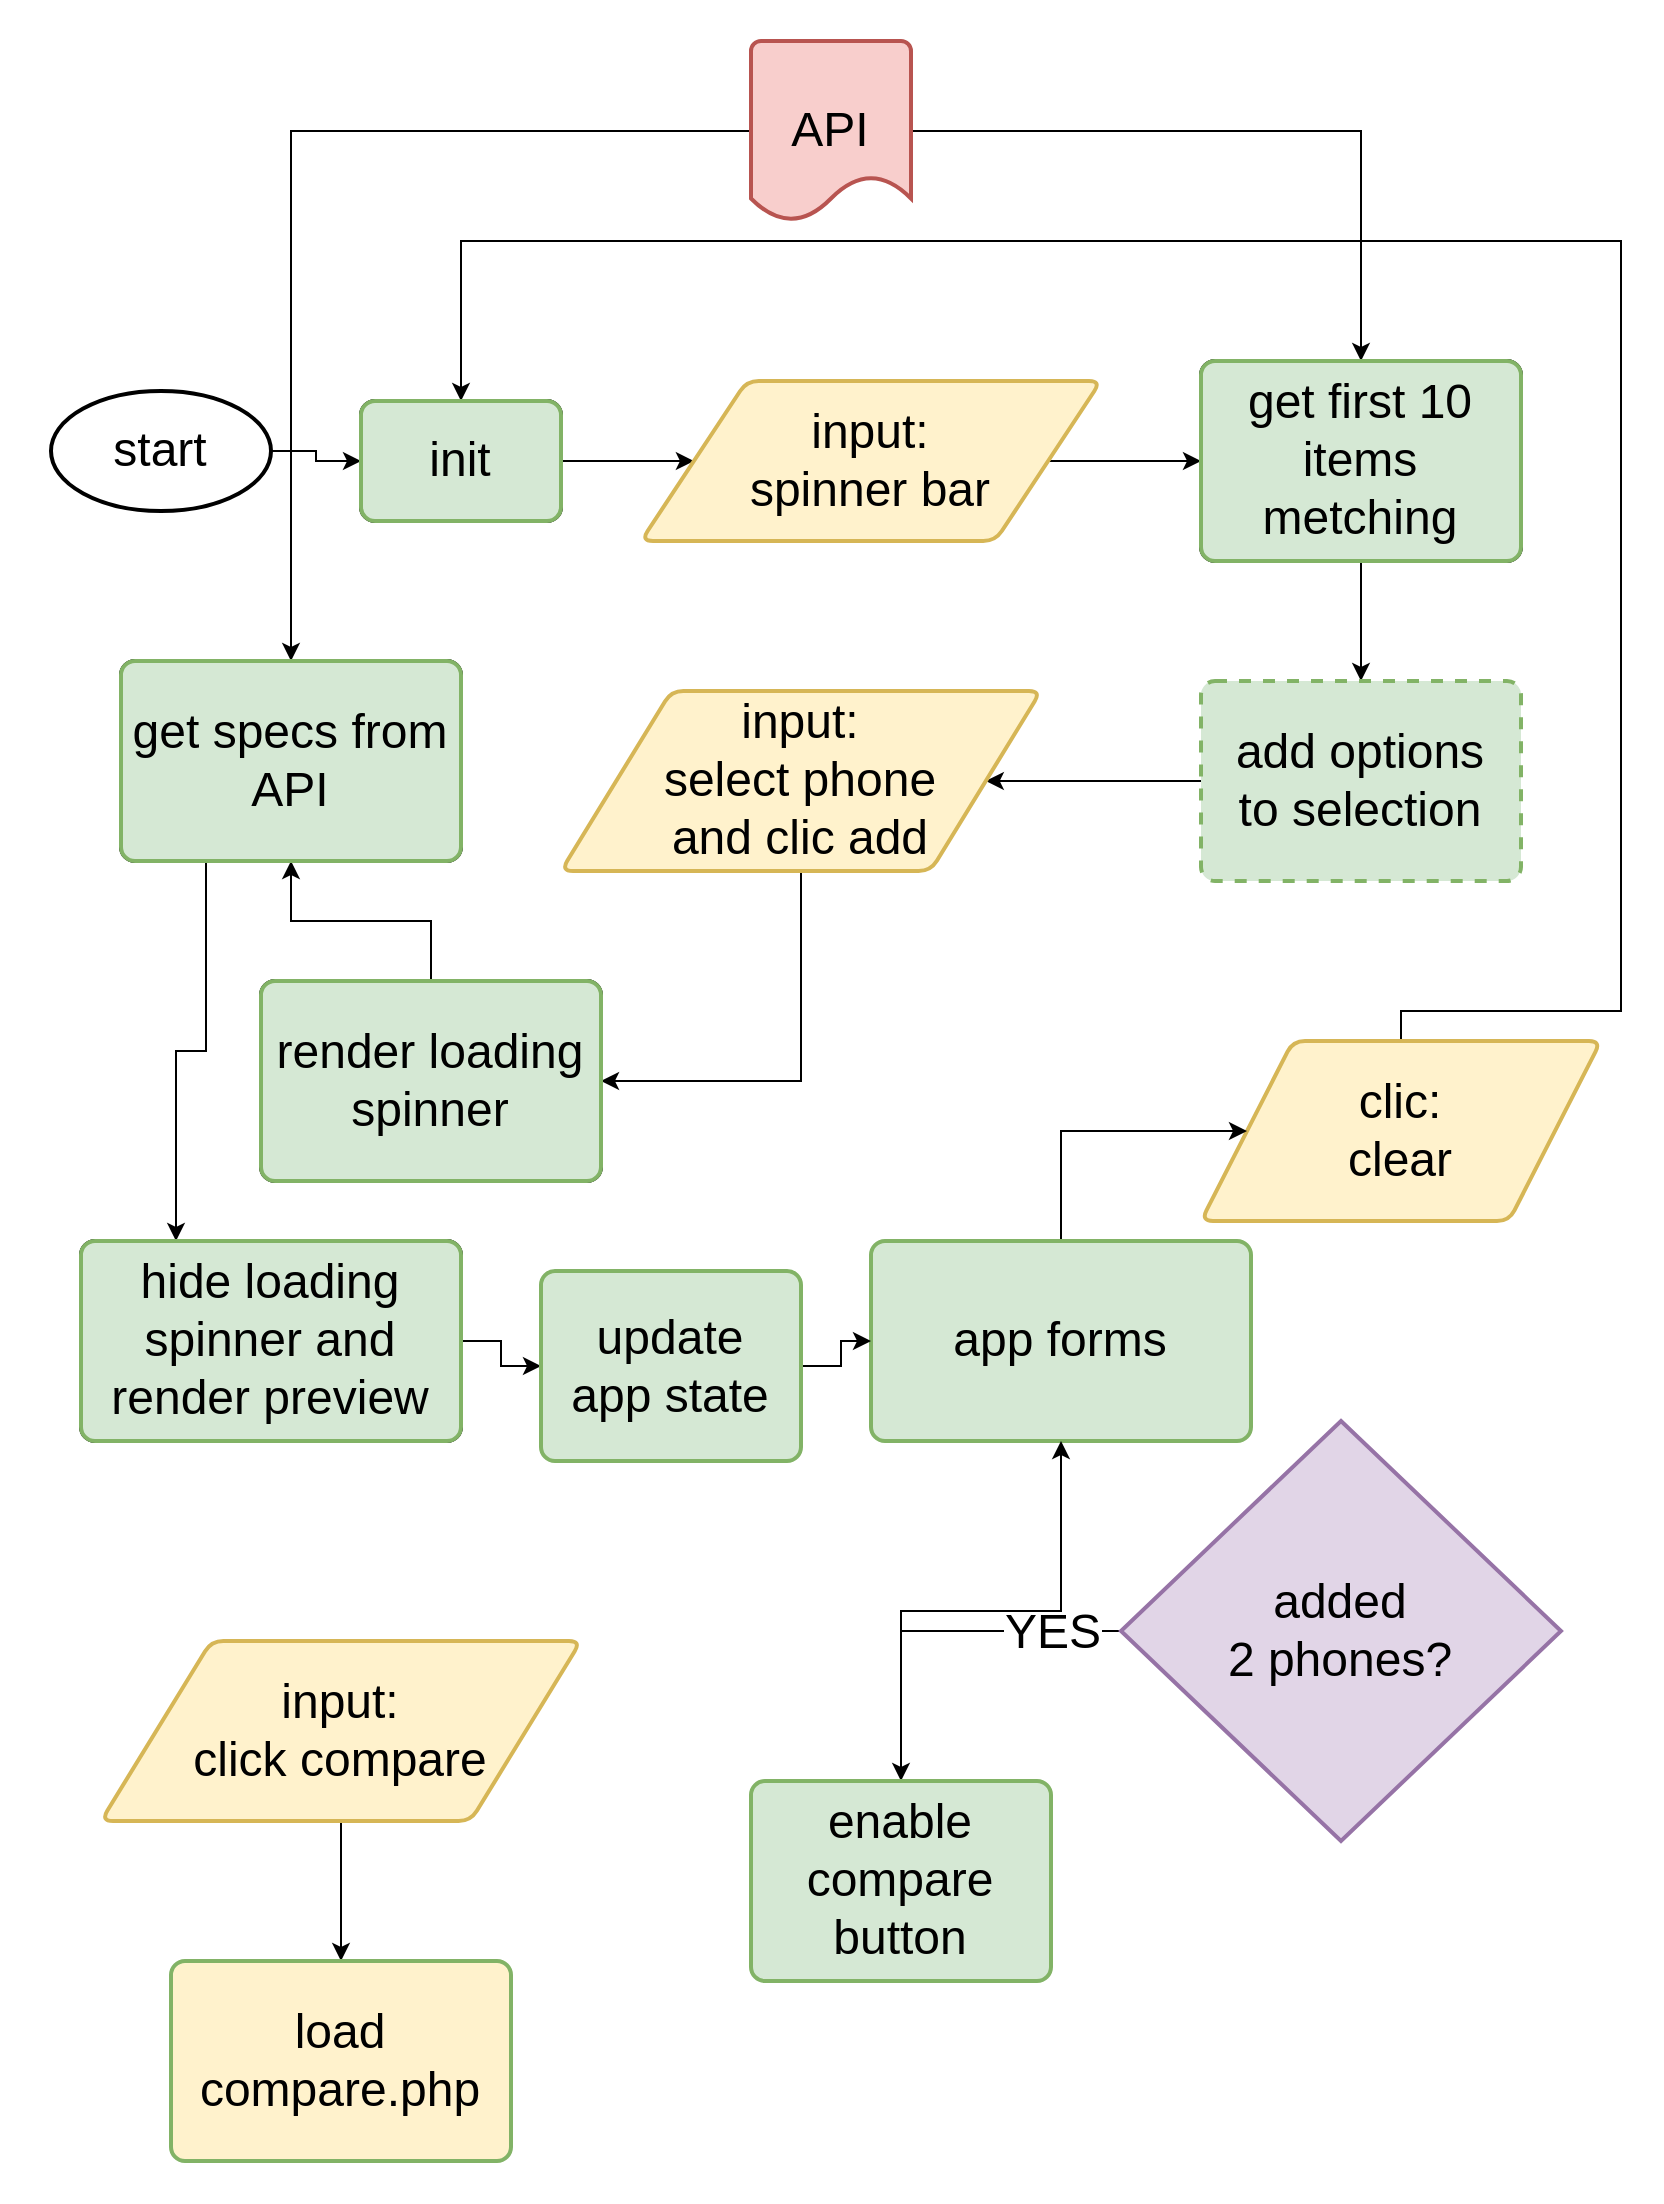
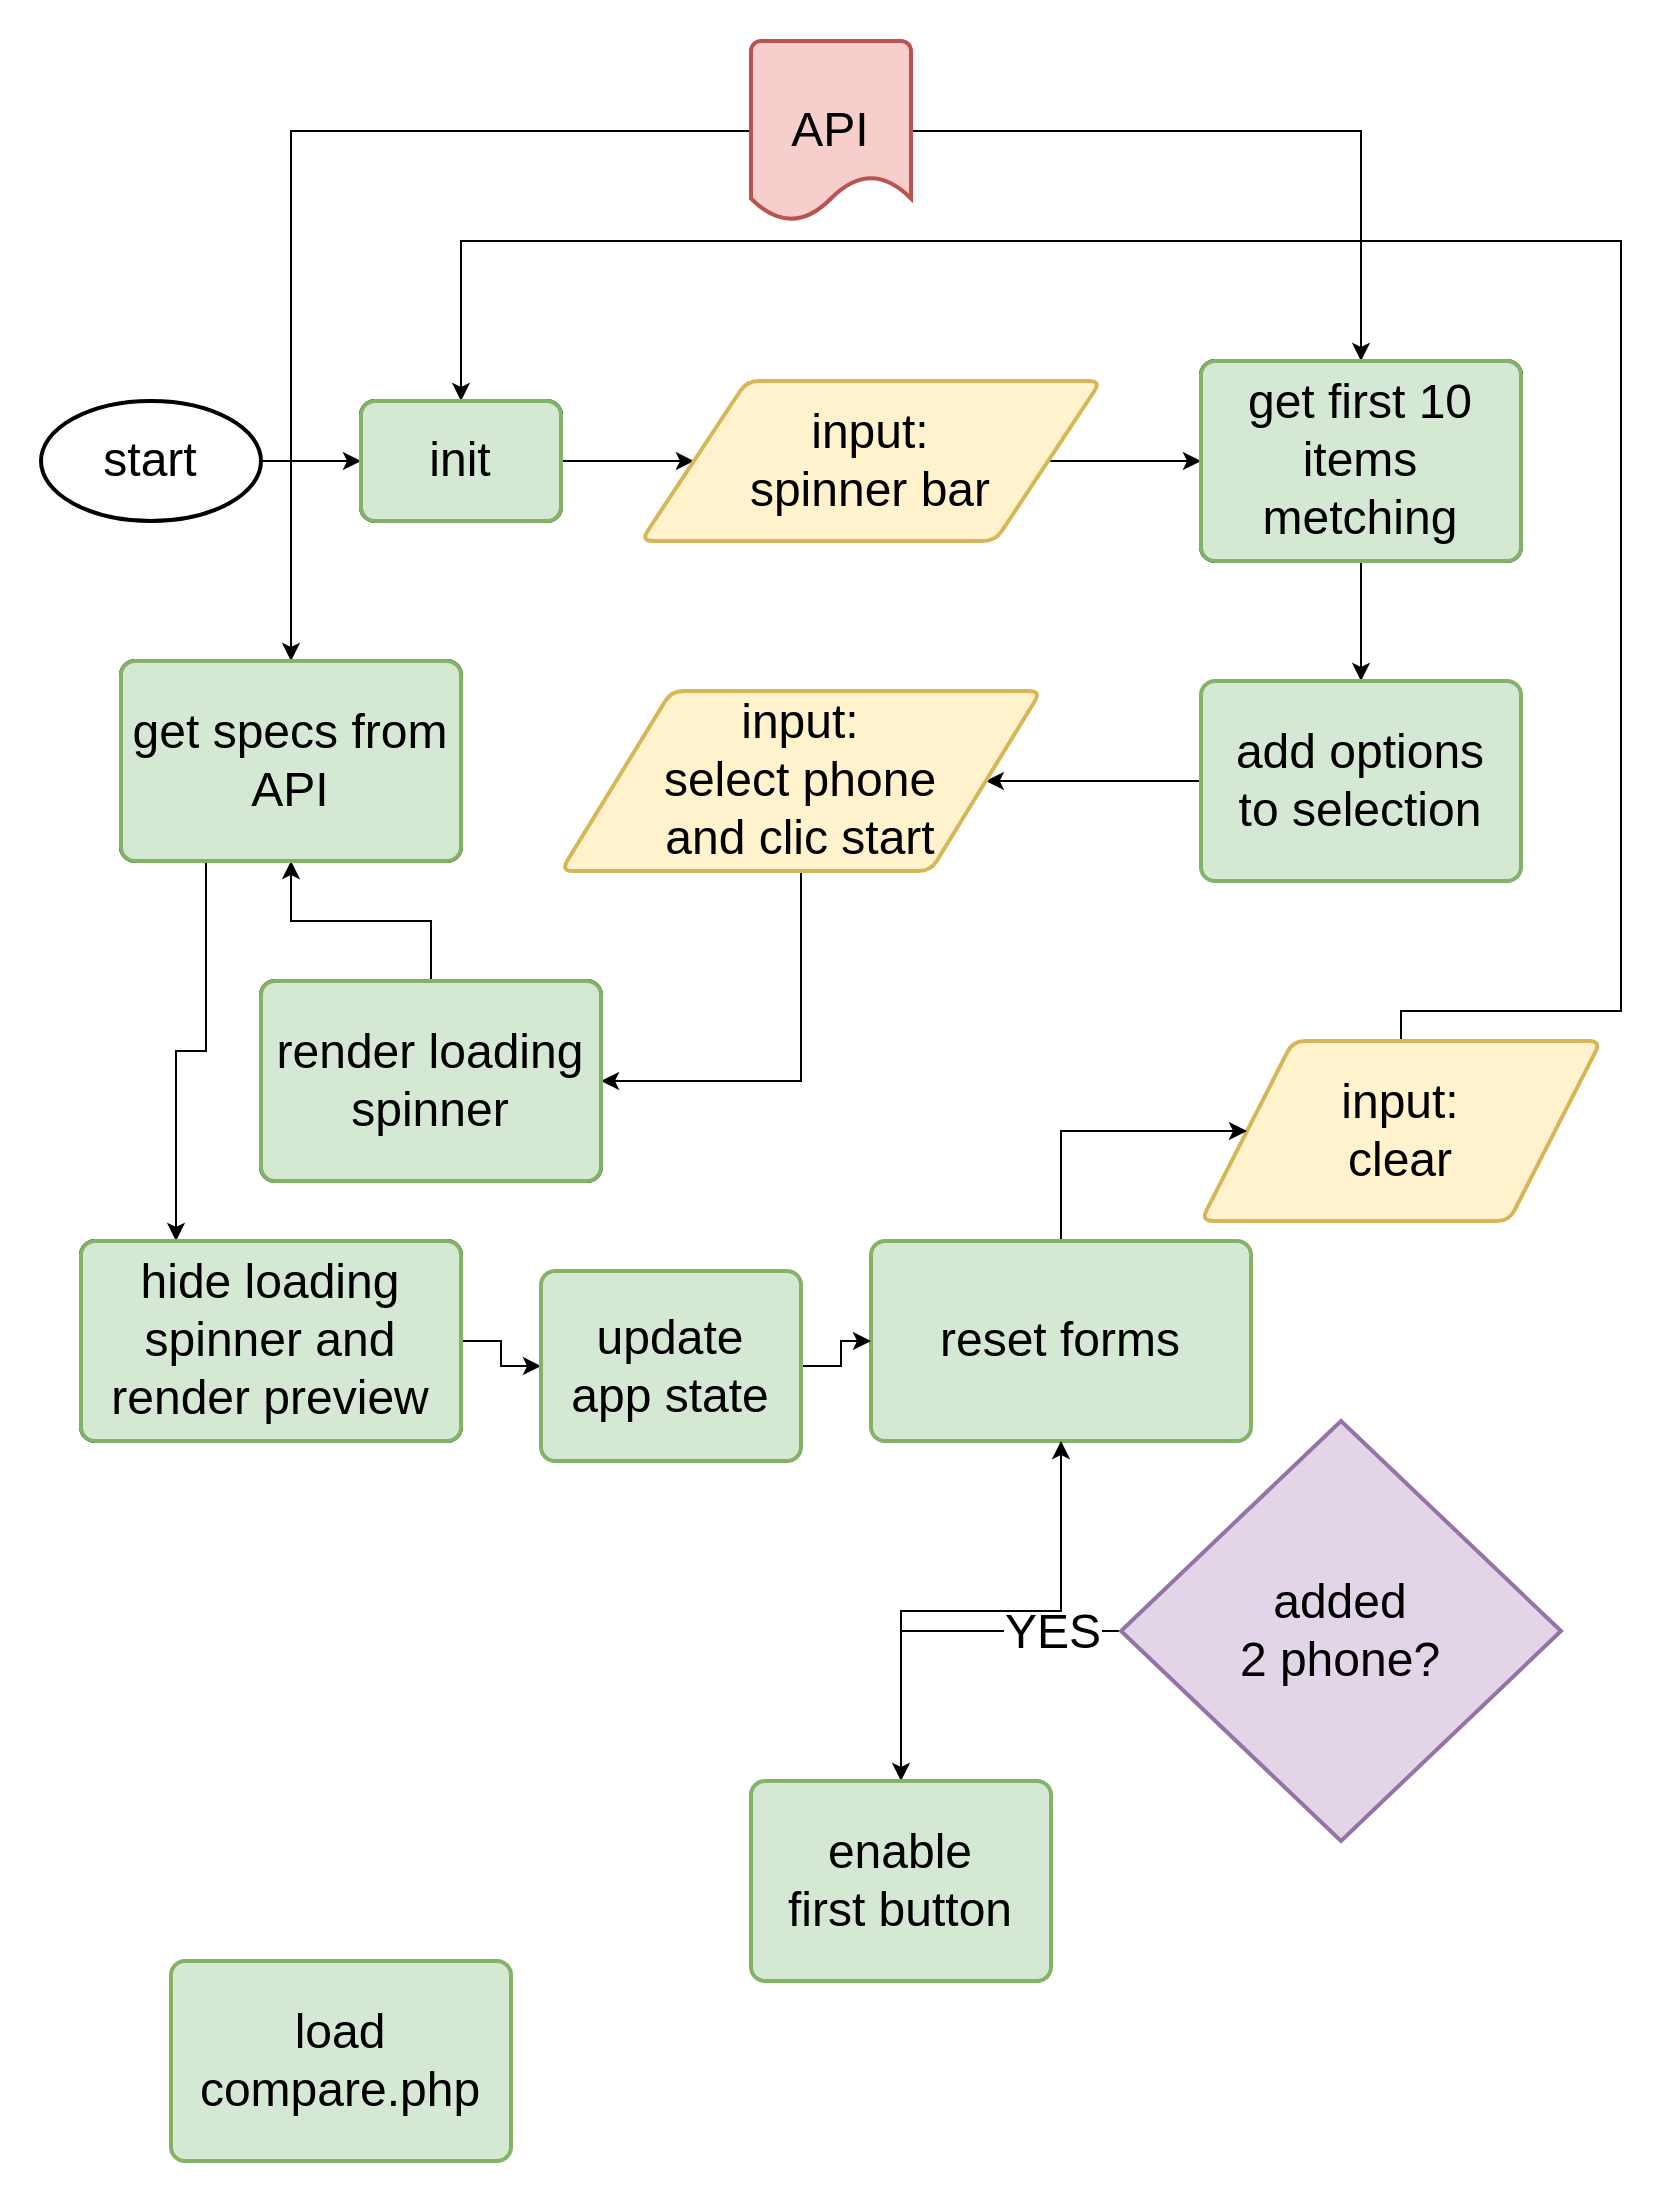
node "start": moved (161, 451) -> (151, 461)
node "input: select phone and clic add": label "input: select phone and clic add" -> "input: select phone and clic start"
node "add options to selection": style dashed -> solid
node "clic: clear": label "clic: clear" -> "input: clear"
node "app forms": label "app forms" -> "reset forms"
node "added 2 phones?": label "added 2 phones?" -> "added 2 phone?"
node "input: click compare": removed
node "enable compare button": label "enable compare button" -> "enable first button"
edge "input: click compare" -> "load compare.php": removed
node "load compare.php": fillcolor #fff2cc -> #d5e8d4
